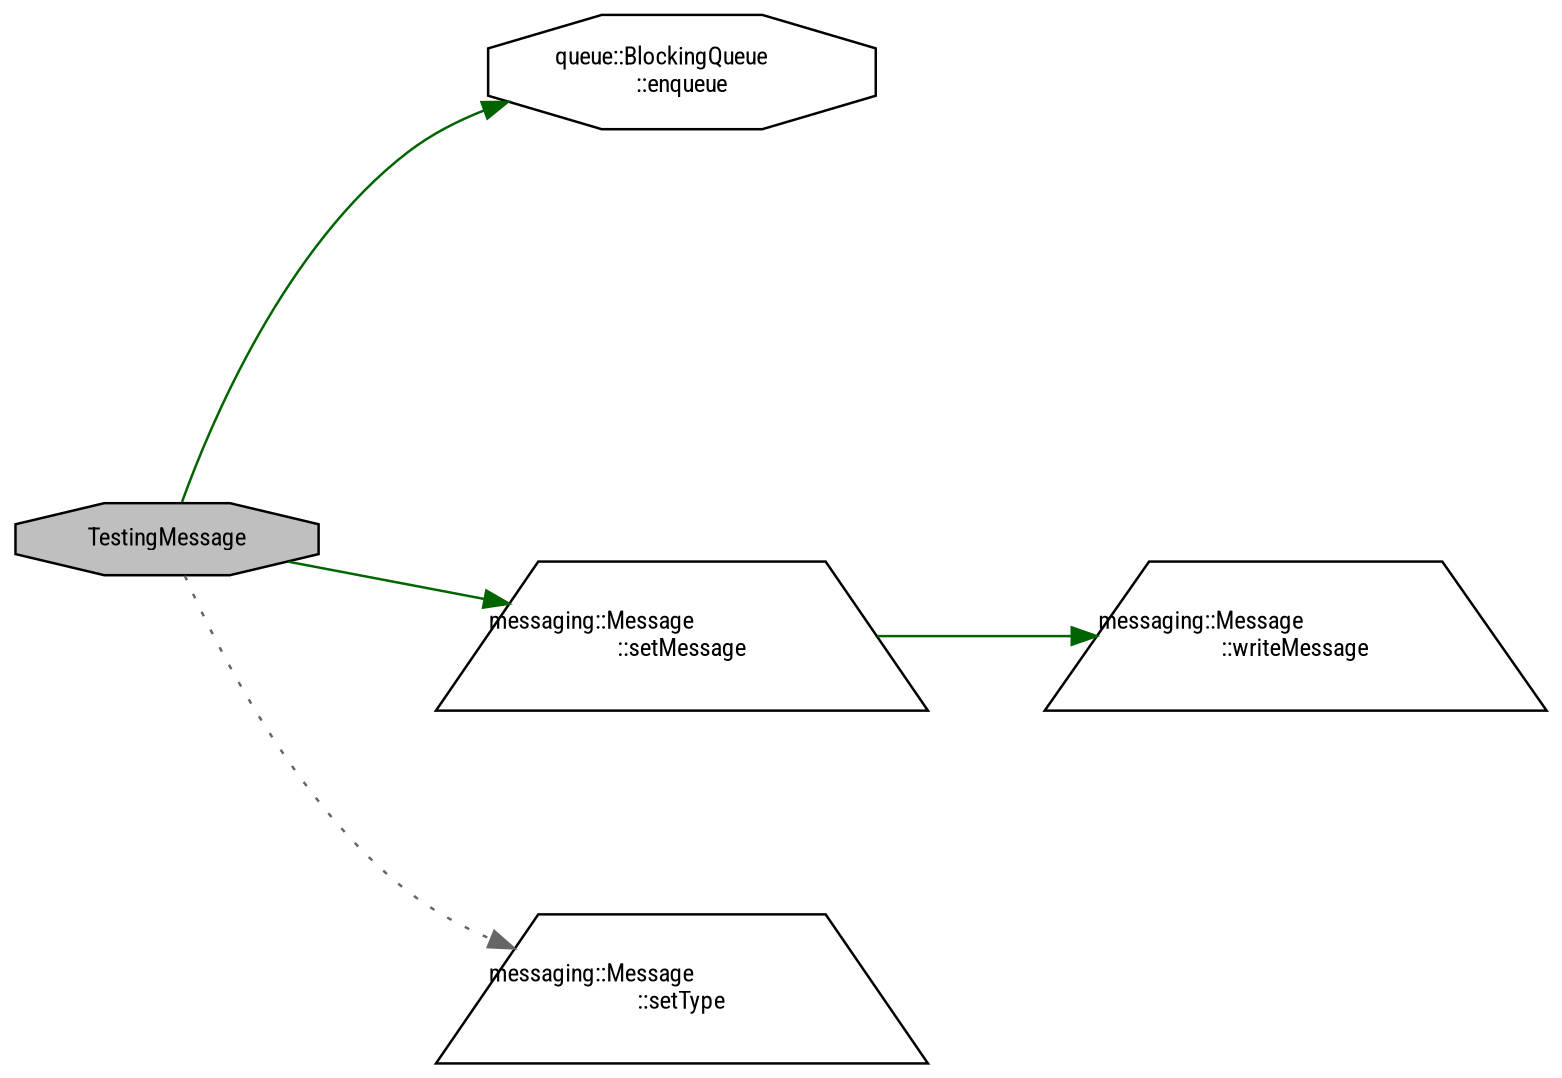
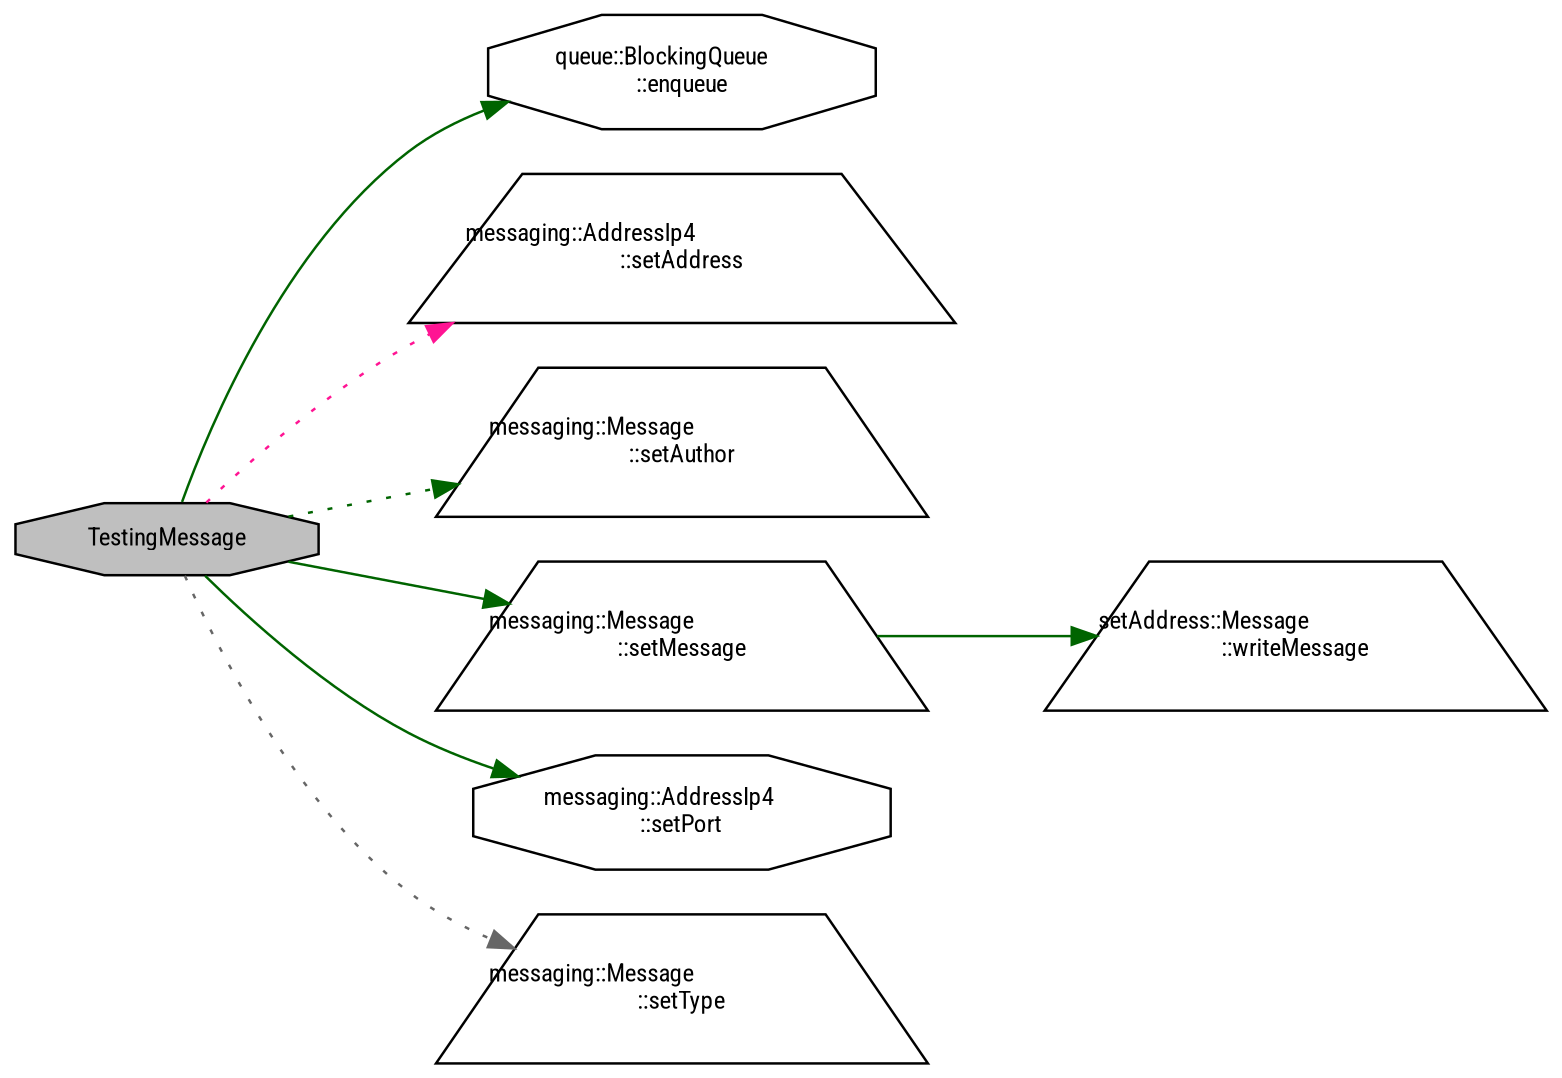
node "messaging::AddressIp4 ::setAddress": added
node "messaging::Message ::setAuthor": added
node "messaging::Message ::writeMessage": label "messaging::Message ::writeMessage" -> "setAddress::Message ::writeMessage"
node "messaging::AddressIp4 ::setPort": added
